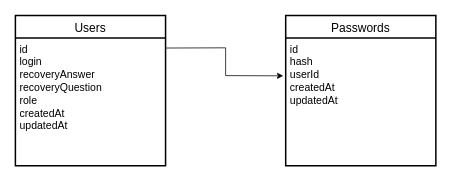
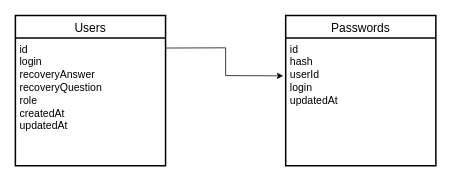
node "id hash userId createdAt updatedAt": label "id hash userId createdAt updatedAt" -> "id hash userId login updatedAt"
